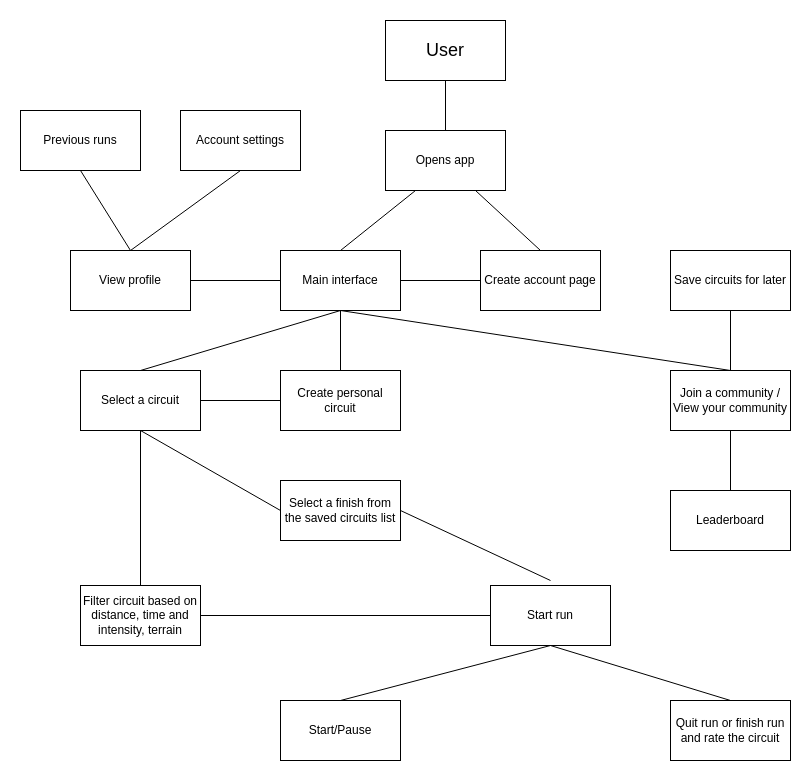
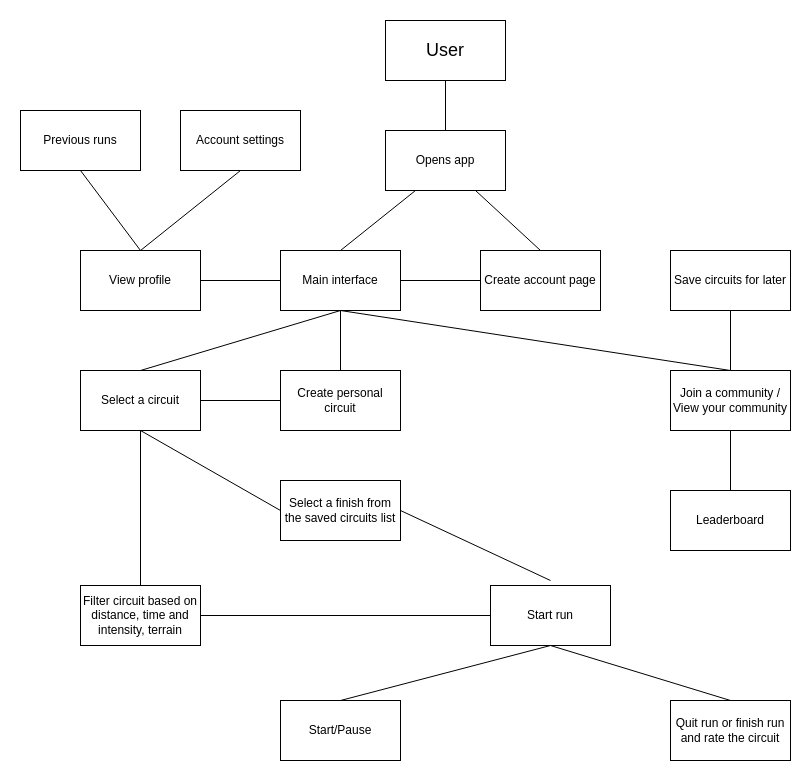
node "View profile": moved (131, 281) -> (141, 281)
